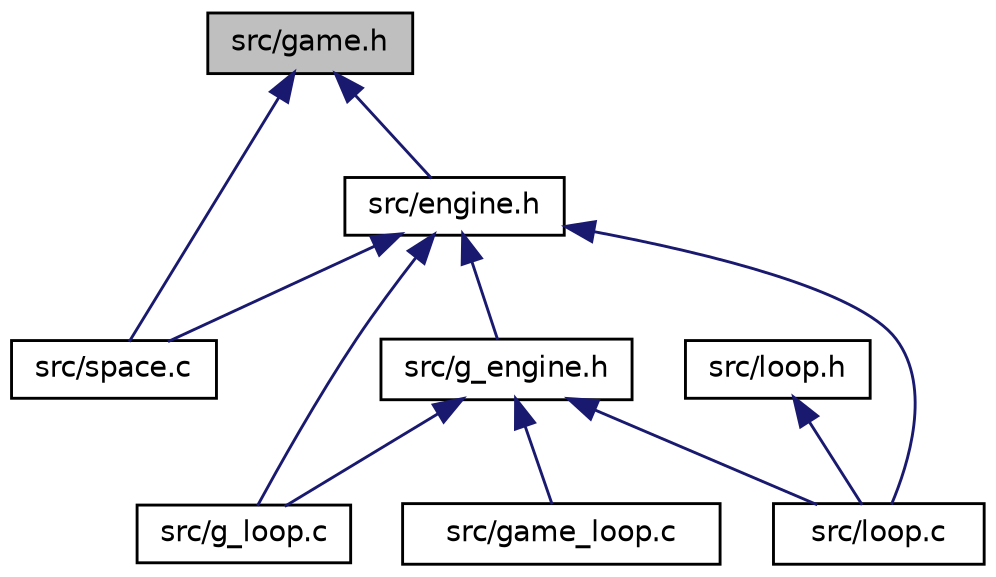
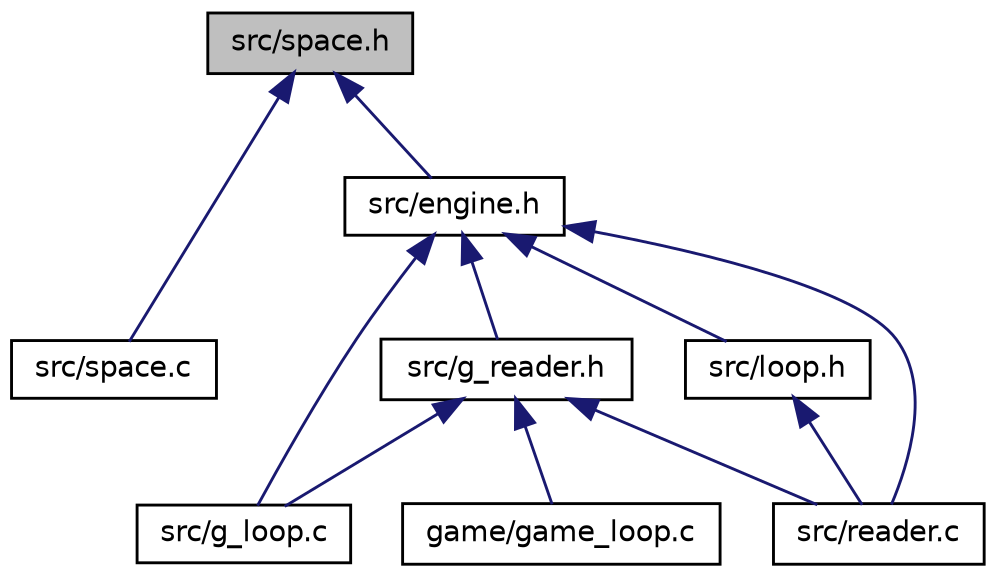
node "src/game.h": label "src/game.h" -> "src/space.h"
edge "src/space.c" -> "src/engine.h": now "src/loop.h" -> "src/engine.h"
node "src/g_engine.h": label "src/g_engine.h" -> "src/g_reader.h"
node "src/game_loop.c": label "src/game_loop.c" -> "game/game_loop.c"
node "src/loop.c": label "src/loop.c" -> "src/reader.c"
